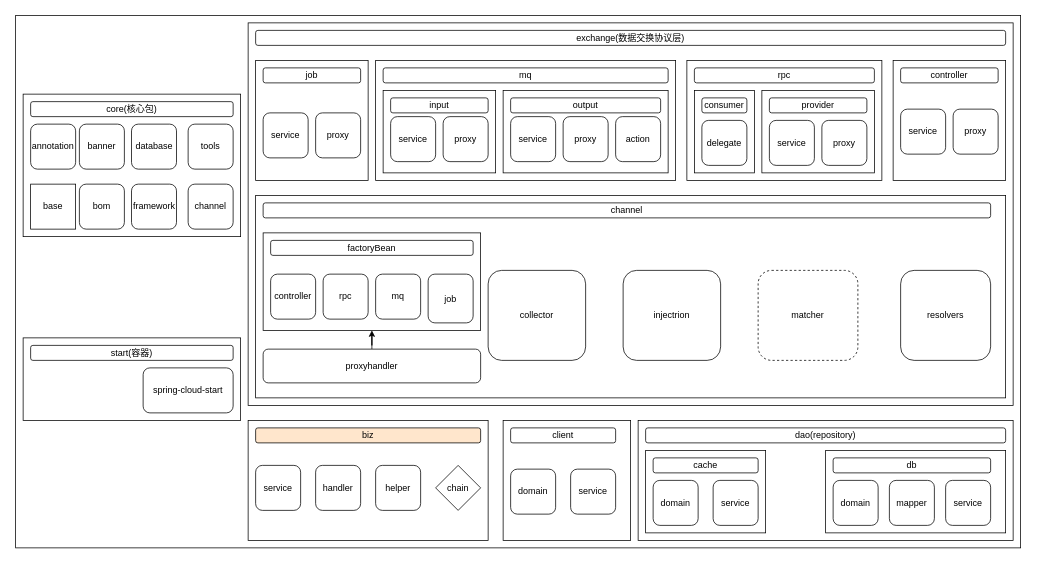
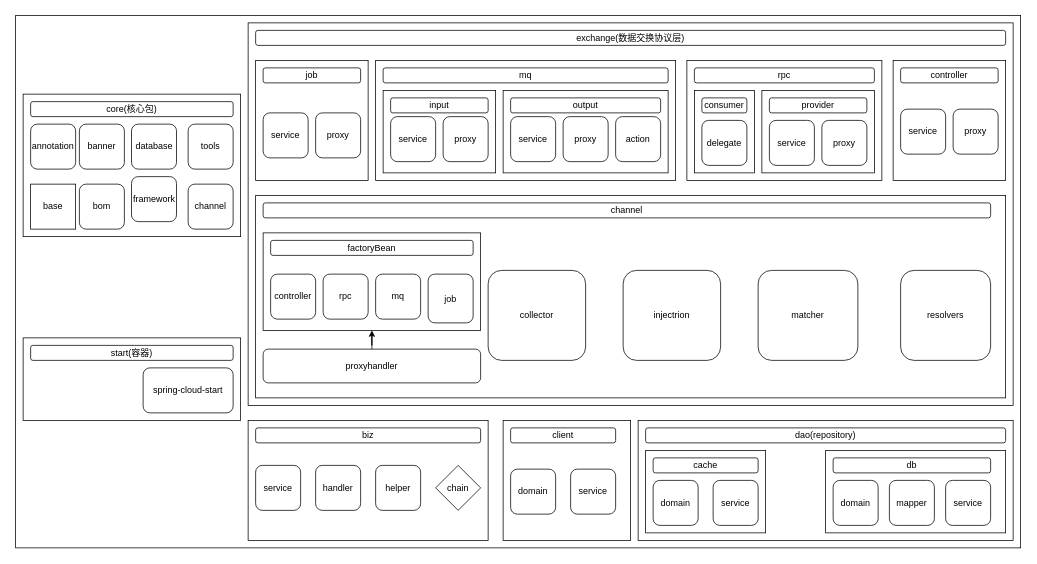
node "framework": moved (154, 207) -> (154, 199)
node "matcher": style dashed -> solid
node "biz": fillcolor #ffe6cc -> #ffffff
